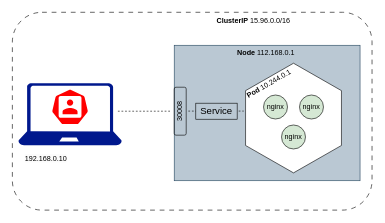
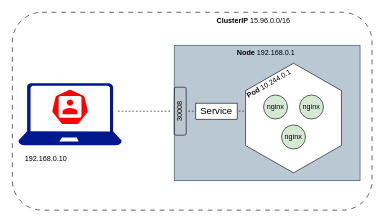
node "Node 112.168.0.1": label "Node 112.168.0.1" -> "Node 192.168.0.1"
node "Service": fillcolor #bac8d3 -> #ffffff
